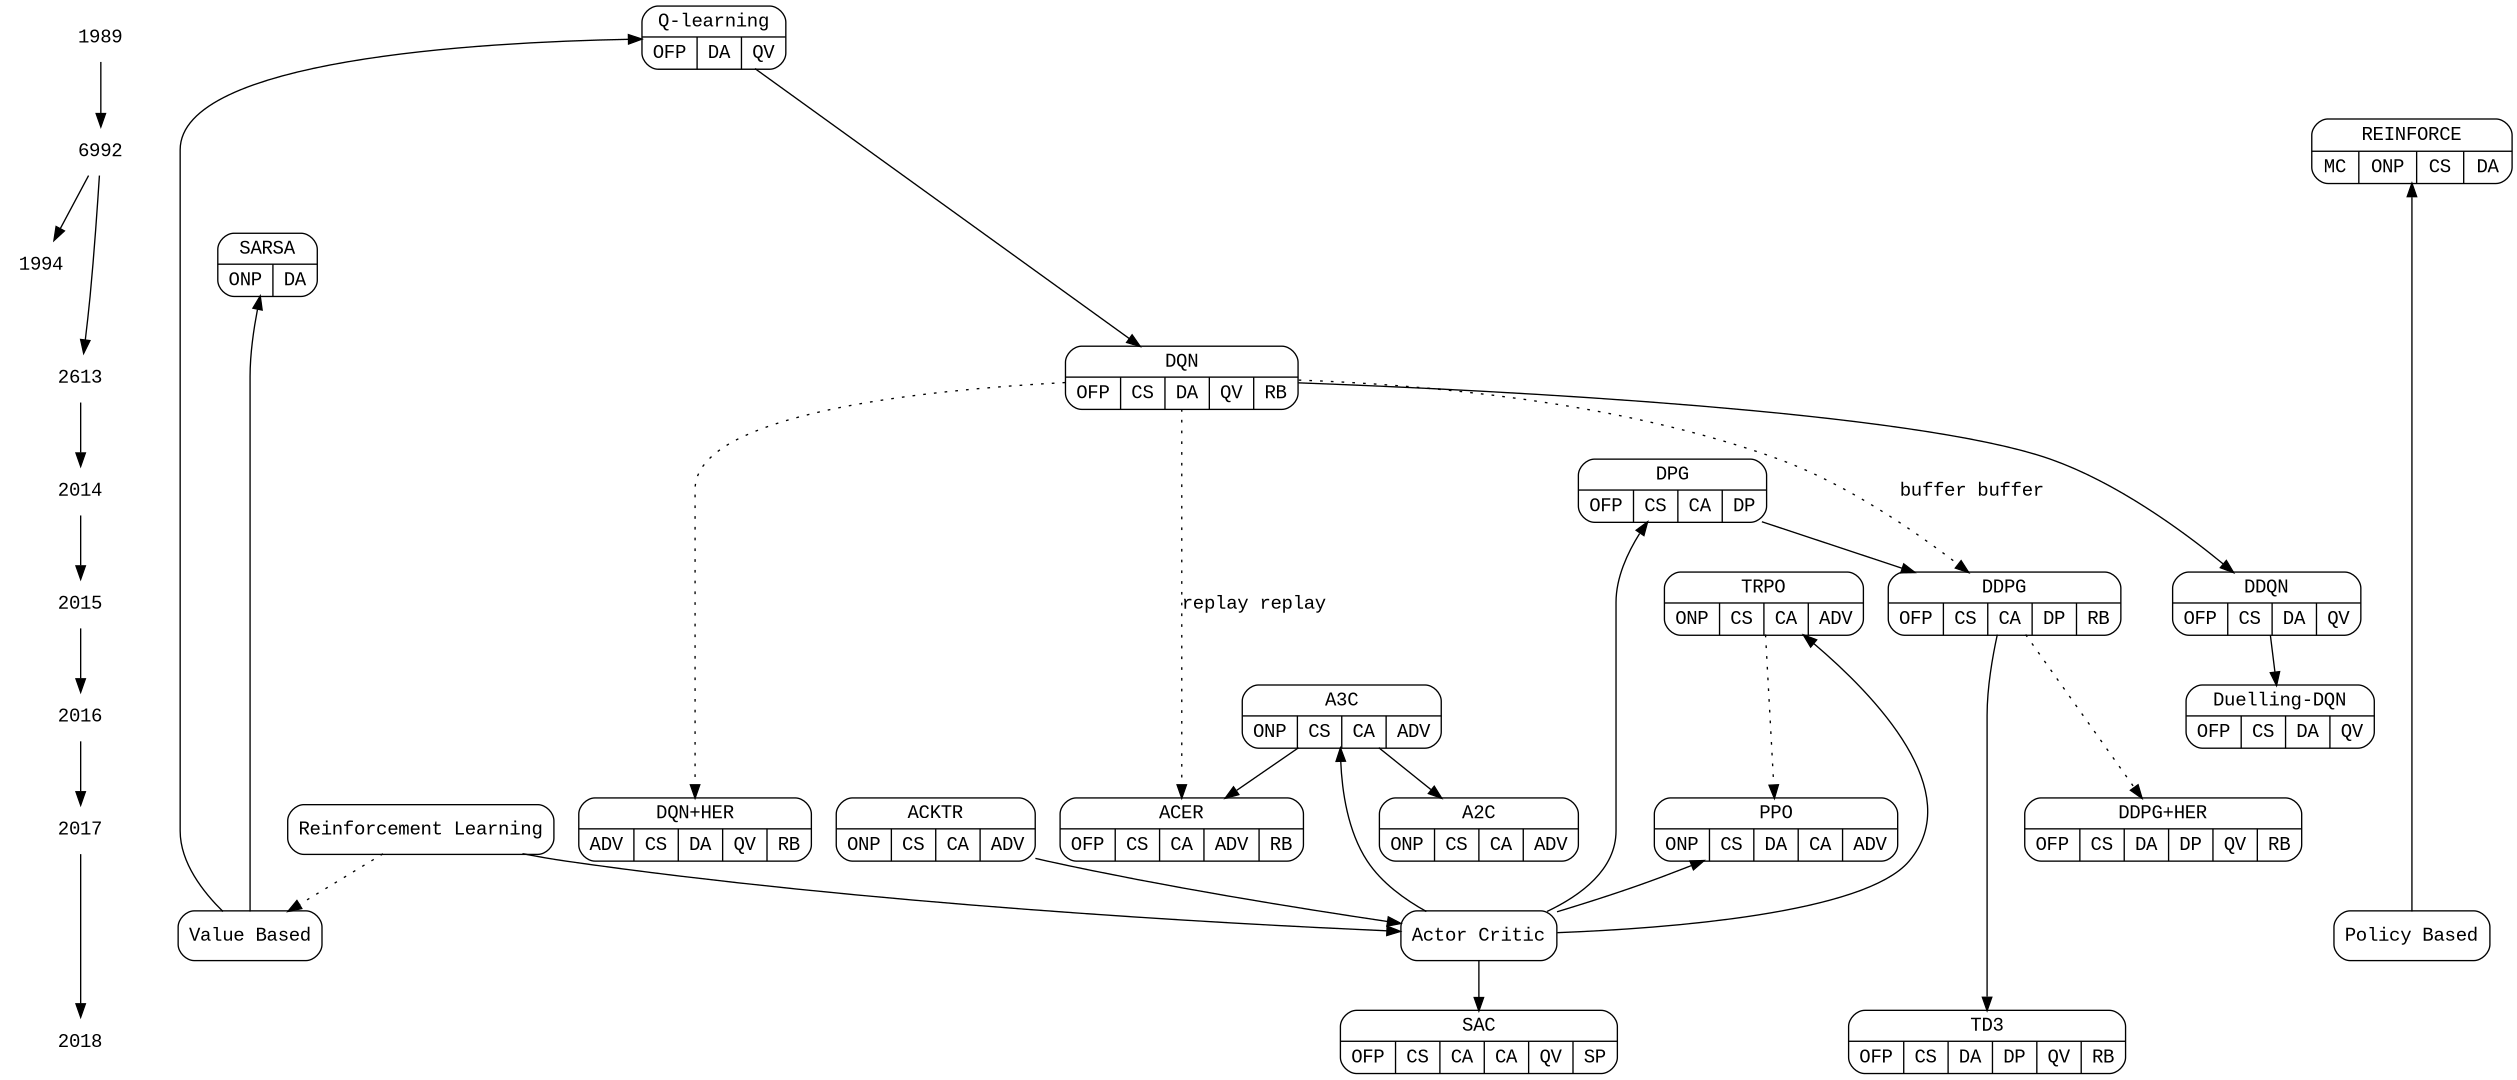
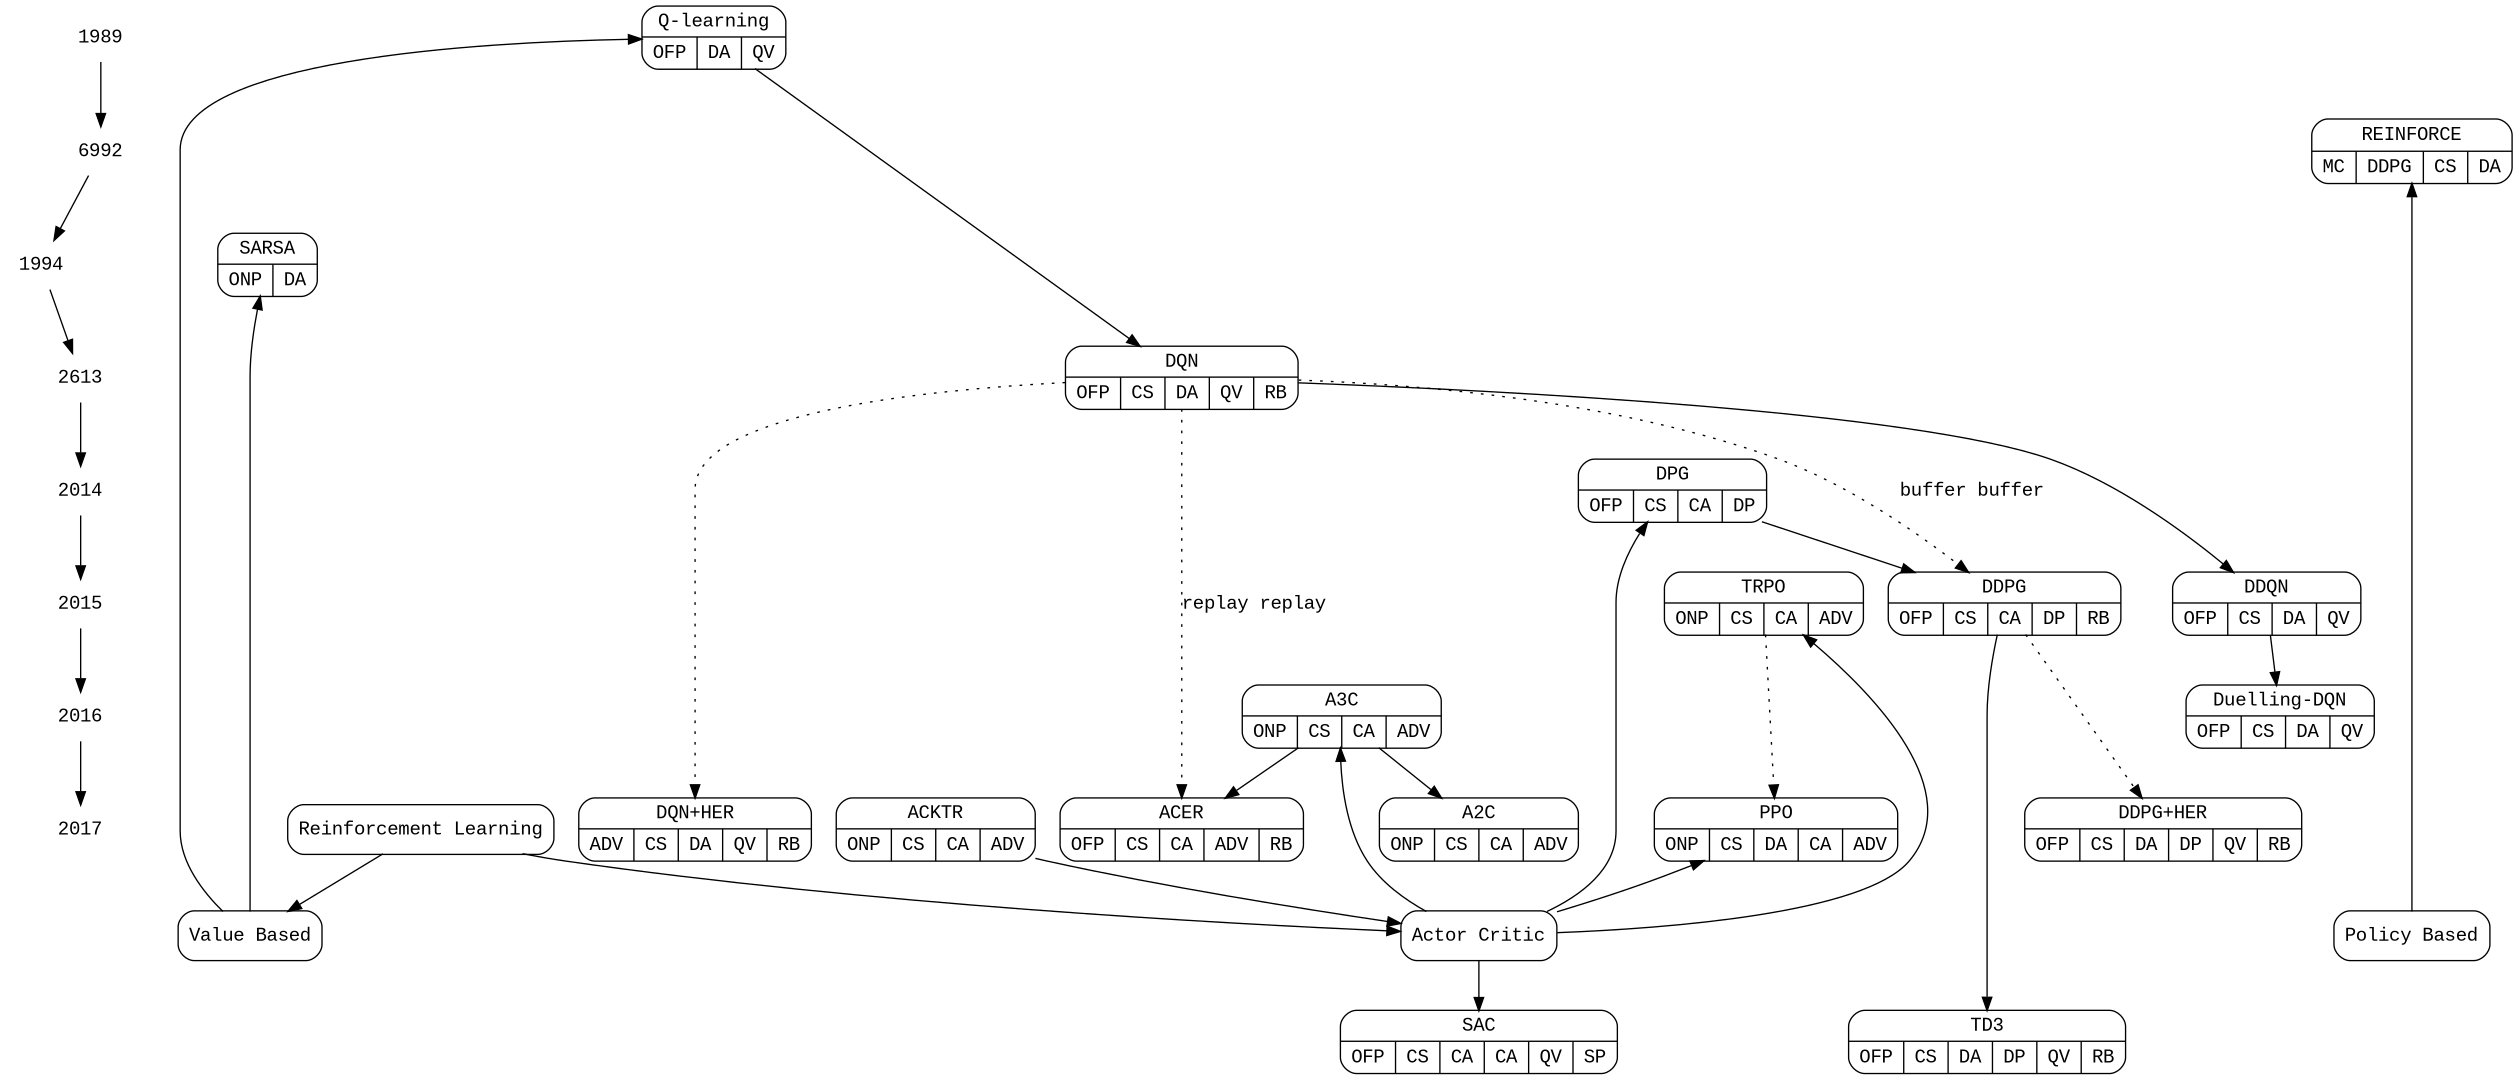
node "REINFORCE": text "ONP" -> "DDPG"
edge "6992" -> "2613": now "1994" -> "2613"
edge "Reinforcement Learning" -> "Value Based": style dotted -> solid
node "2018": removed
